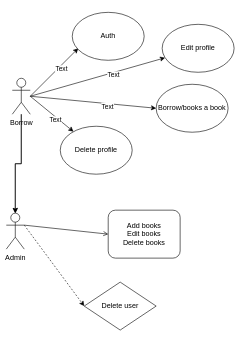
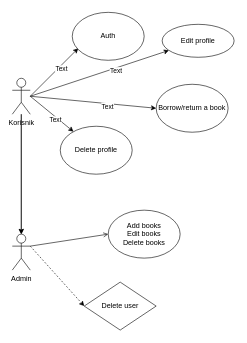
node "Edit profile": size 72x48 -> 72x33
node "Borrow/books a book": label "Borrow/books a book" -> "Borrow/return a book"
node "Borrow": label "Borrow" -> "Korisnik"
node "Admin": moved (15, 231) -> (21, 252)
node "Add books Edit books Delete books": shape rounded rectangle -> ellipse
